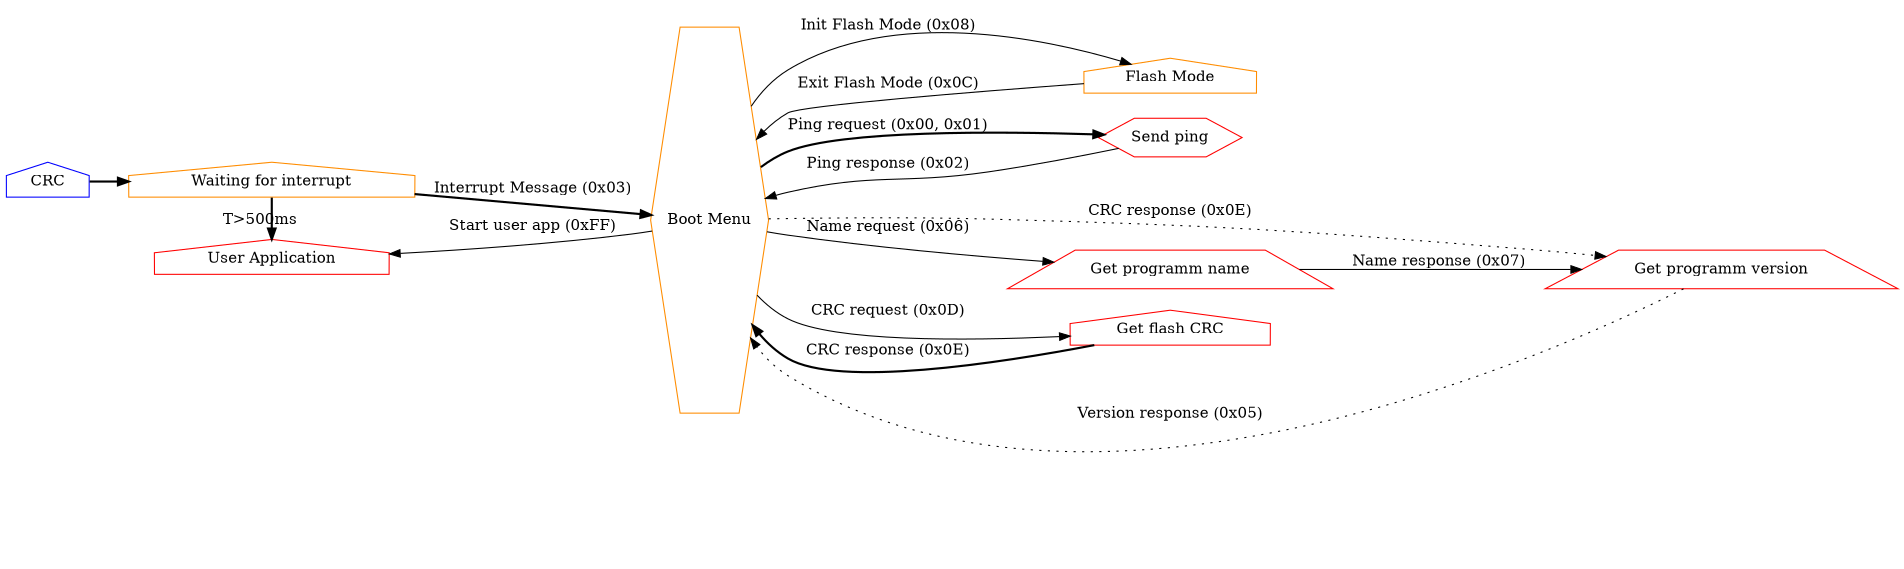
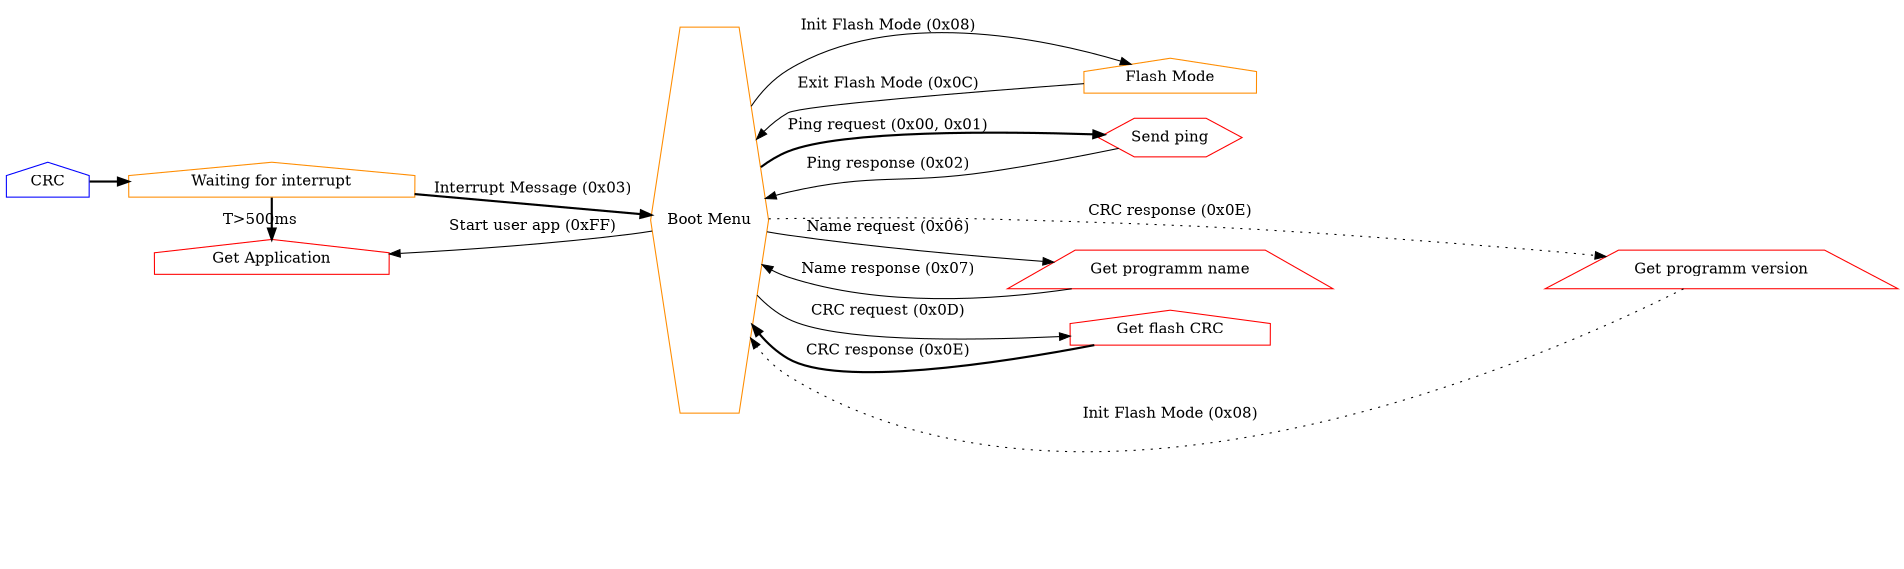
node "User Application": label "User Application" -> "Get Application"
edge "Get programm name" -> "Get programm version": now "Get programm name" -> "Boot Menu"
edge "Get programm version" -> "Boot Menu": label "Version response (0x05)" -> "Init Flash Mode (0x08)"
